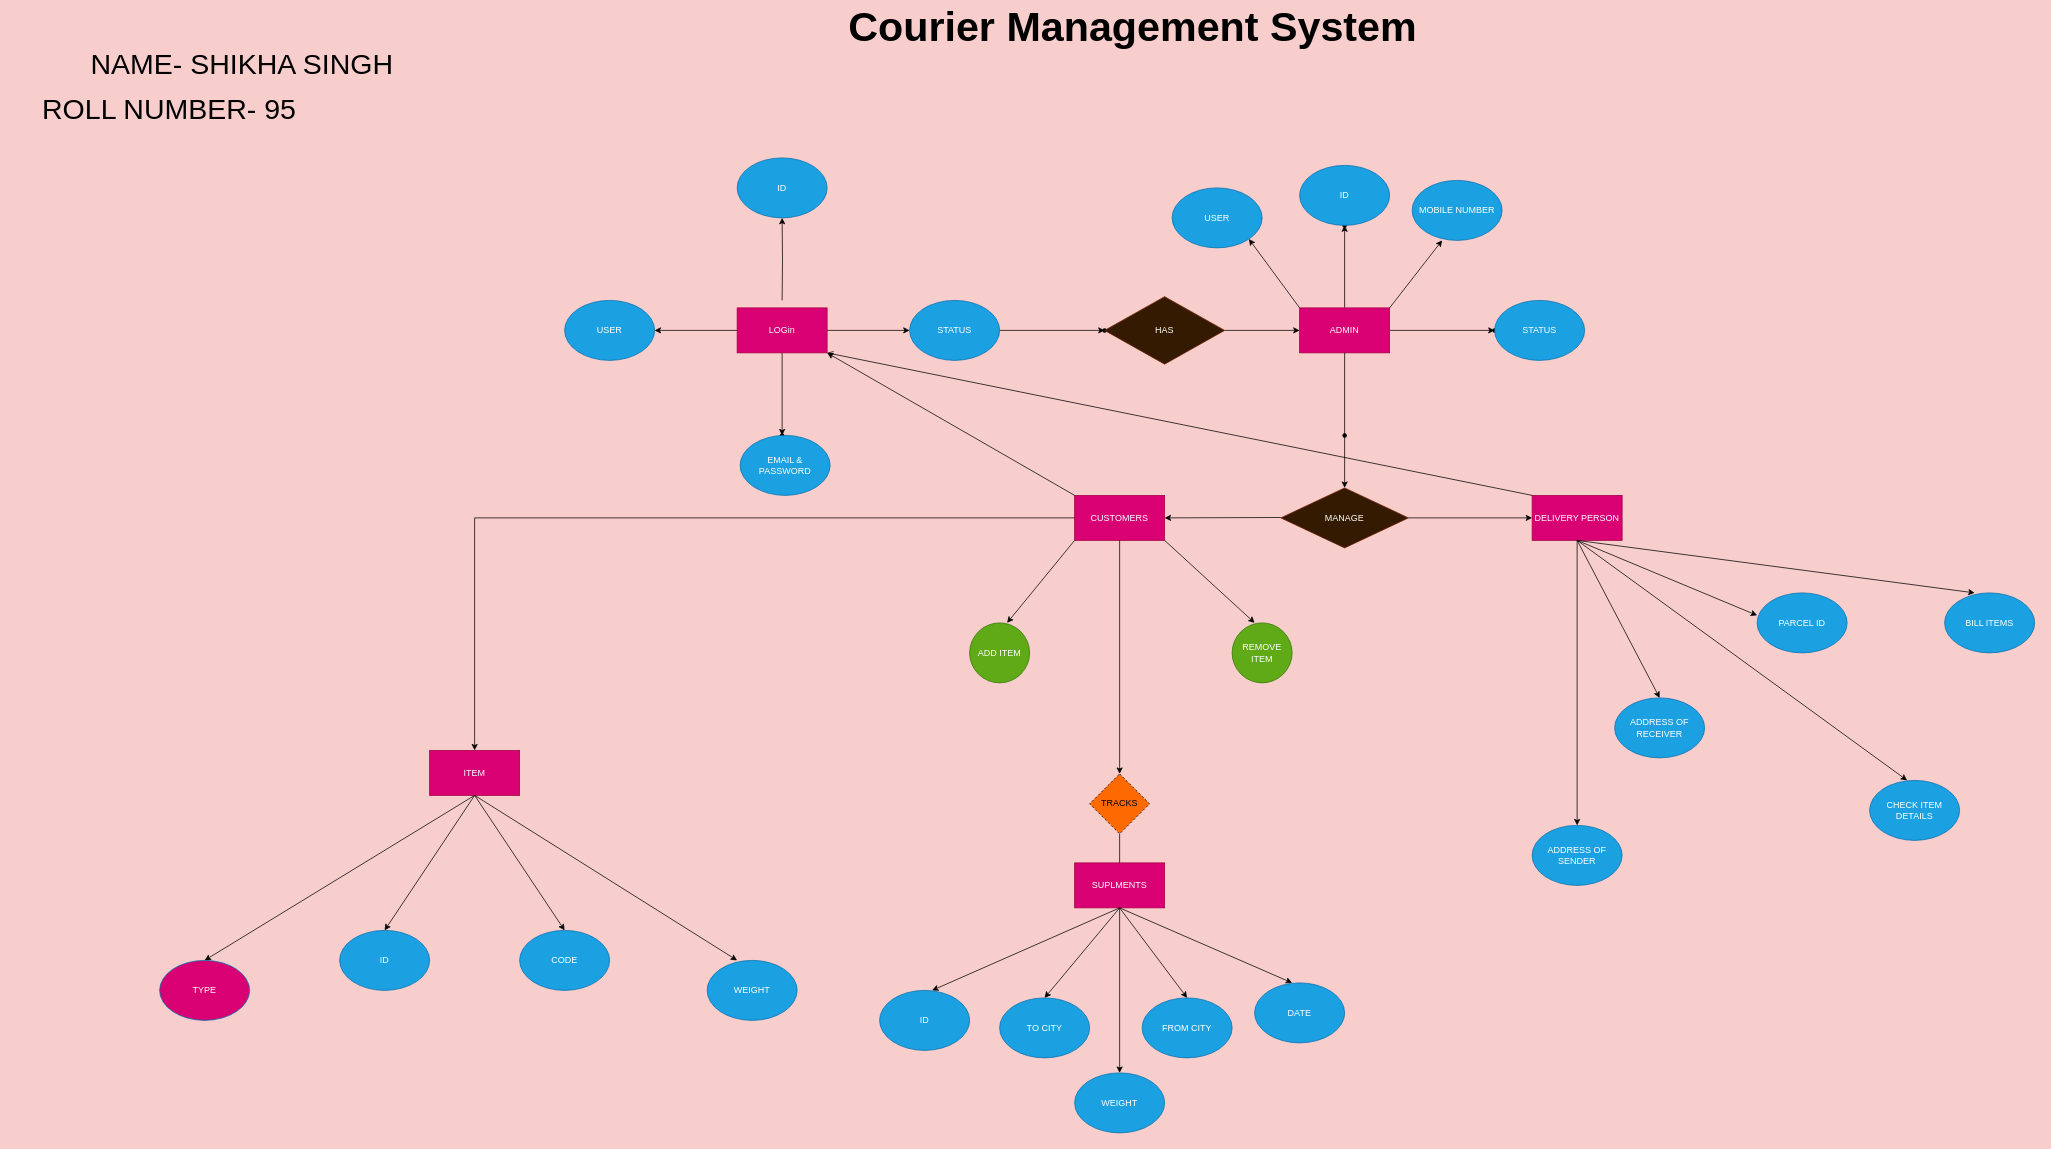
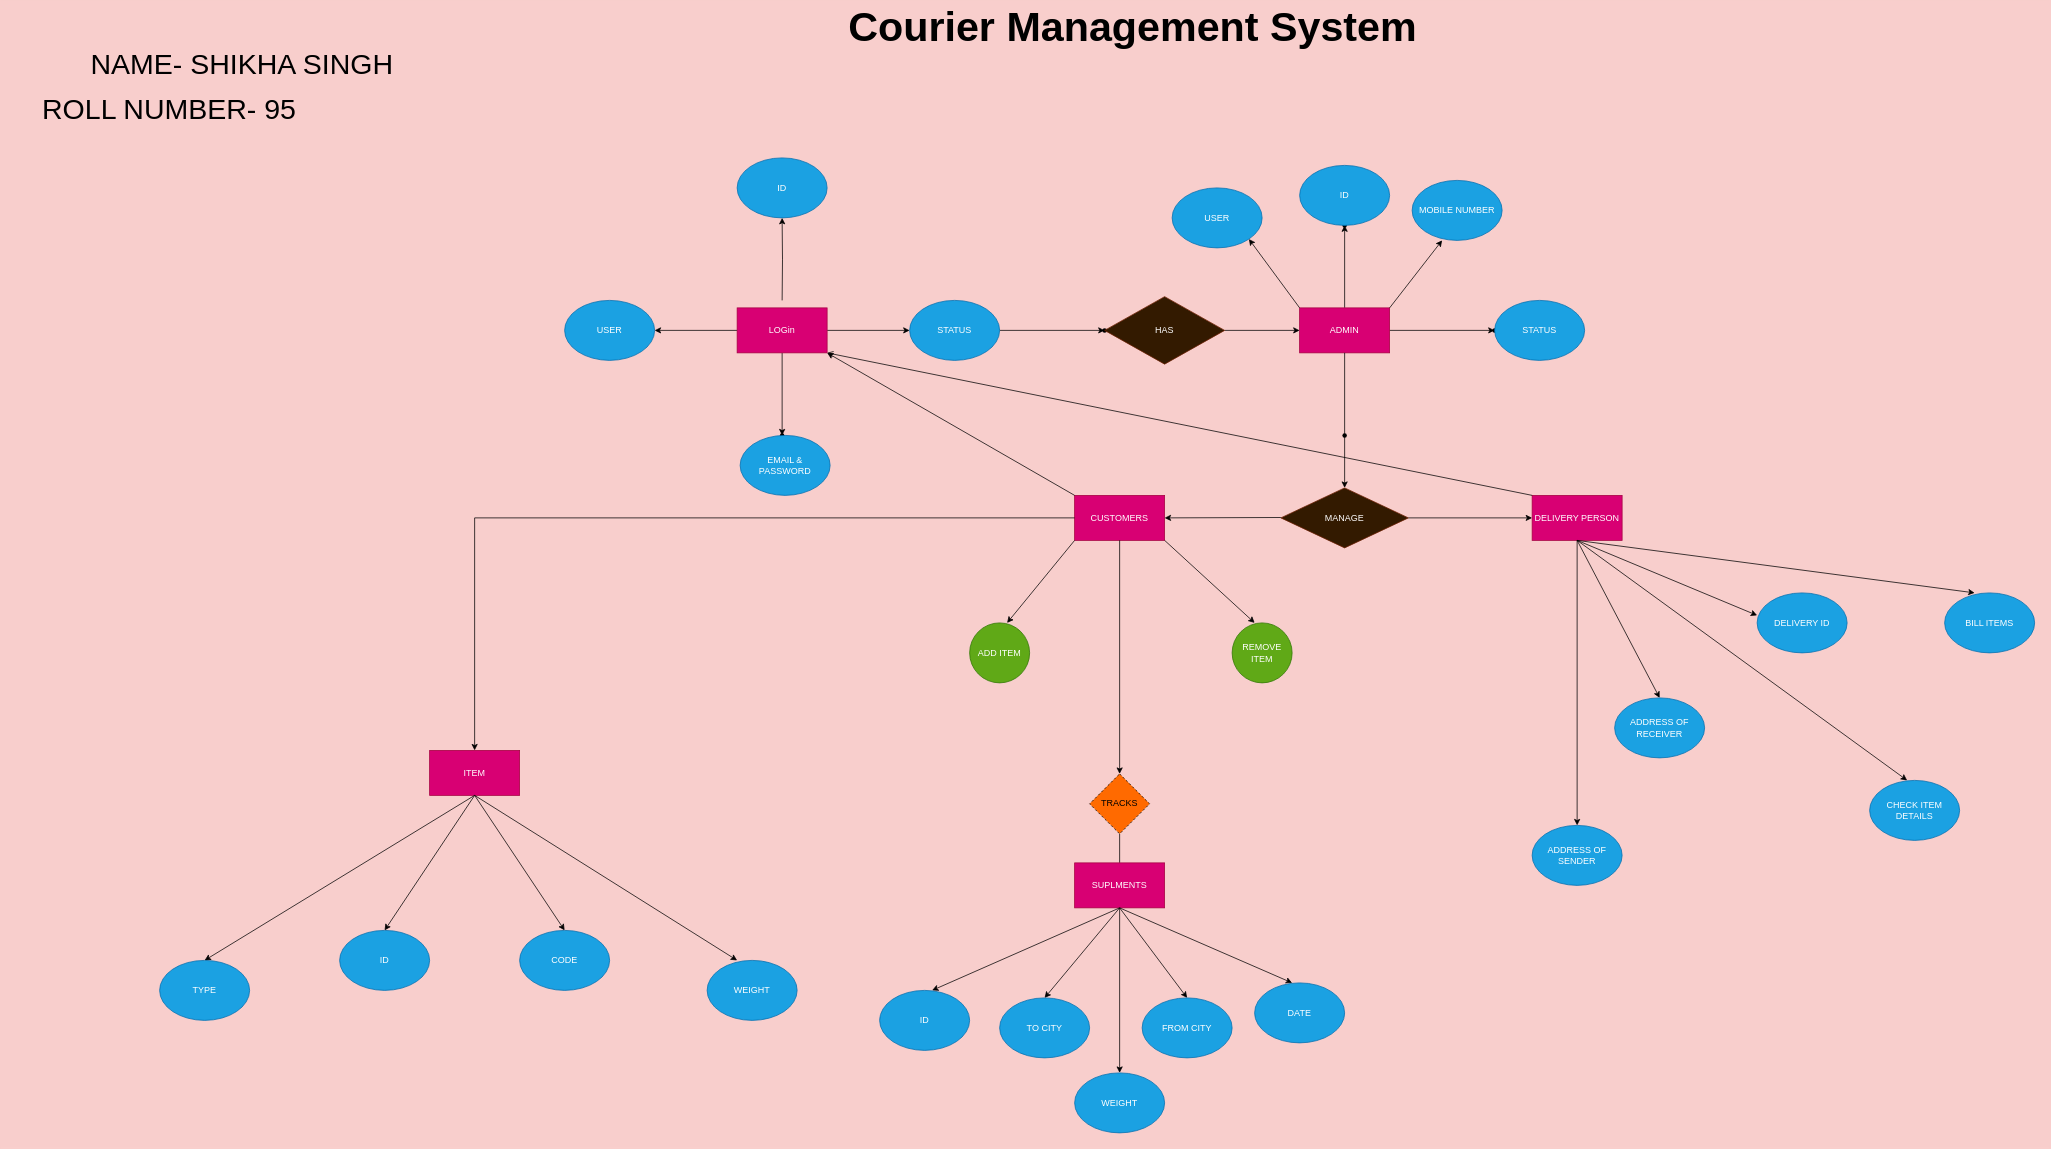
node "PARCEL ID": label "PARCEL ID" -> "DELIVERY ID"
node "TYPE": fillcolor #d80073 -> #1ba1e2
